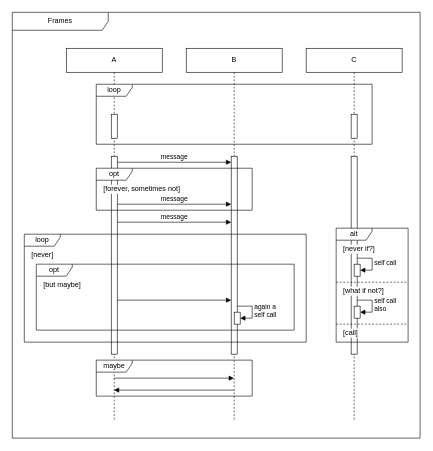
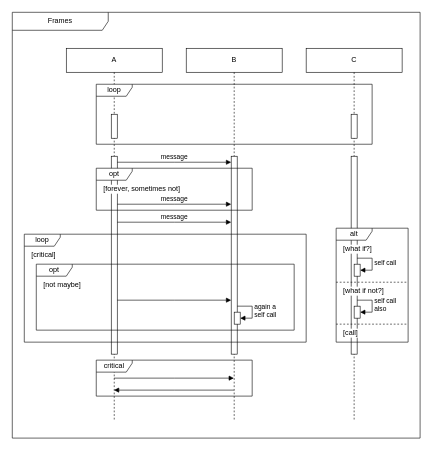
node "[never if?]": label "[never if?]" -> "[what if?]"
node "[never]": label "[never]" -> "[critical]"
node "[but maybe]": label "[but maybe]" -> "[not maybe]"
node "maybe": label "maybe" -> "critical"
